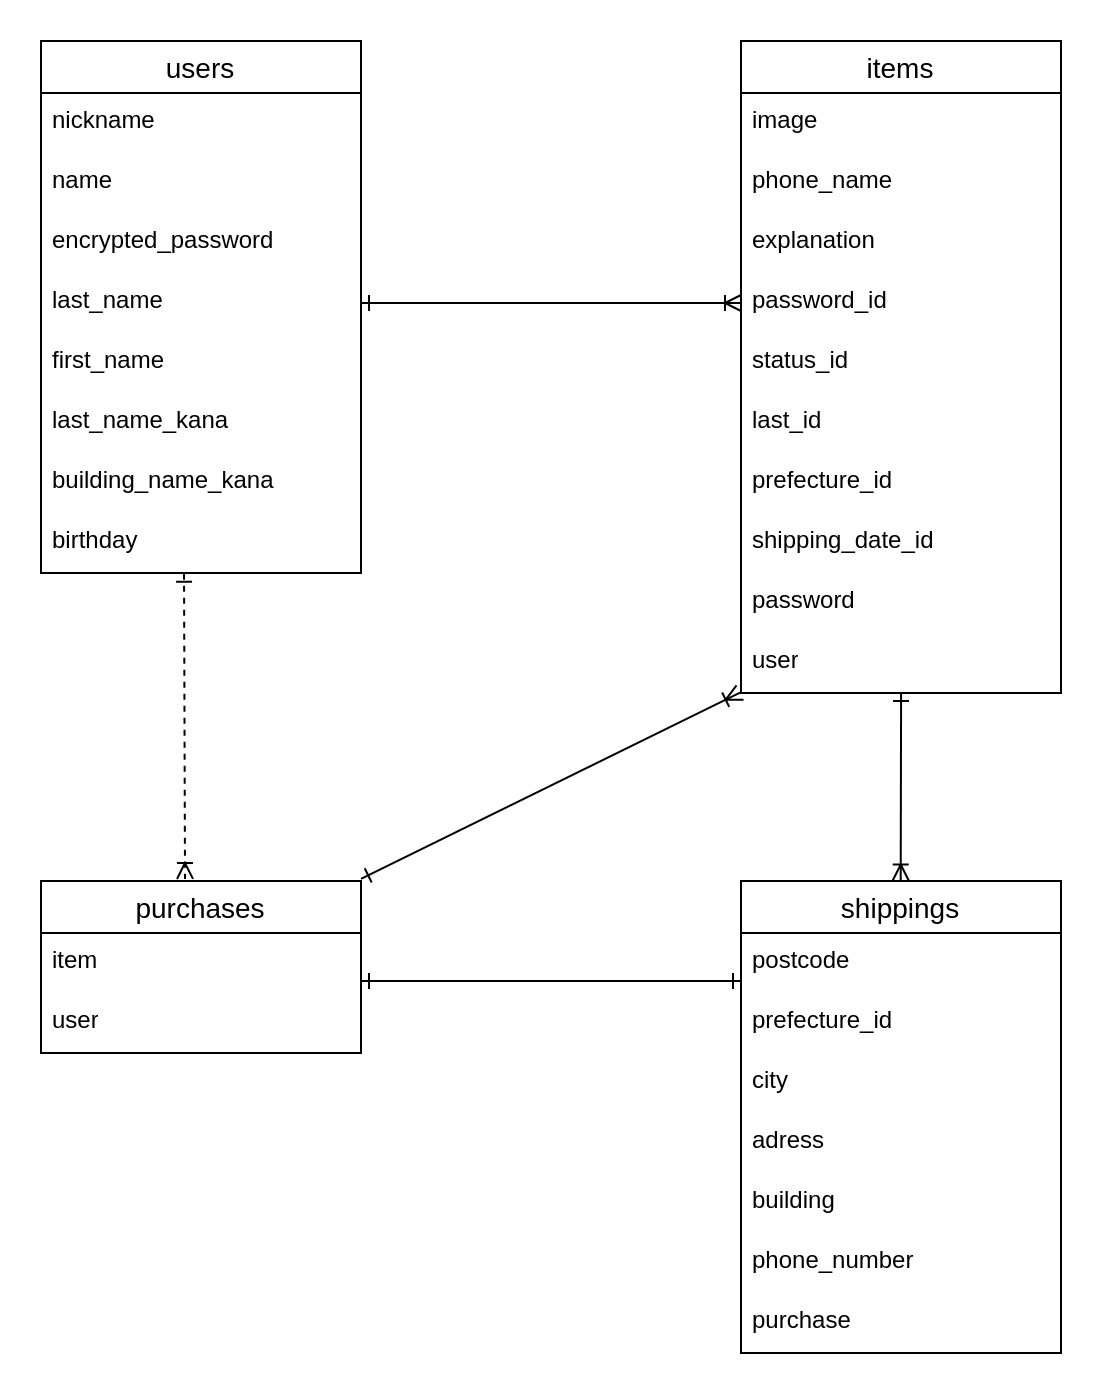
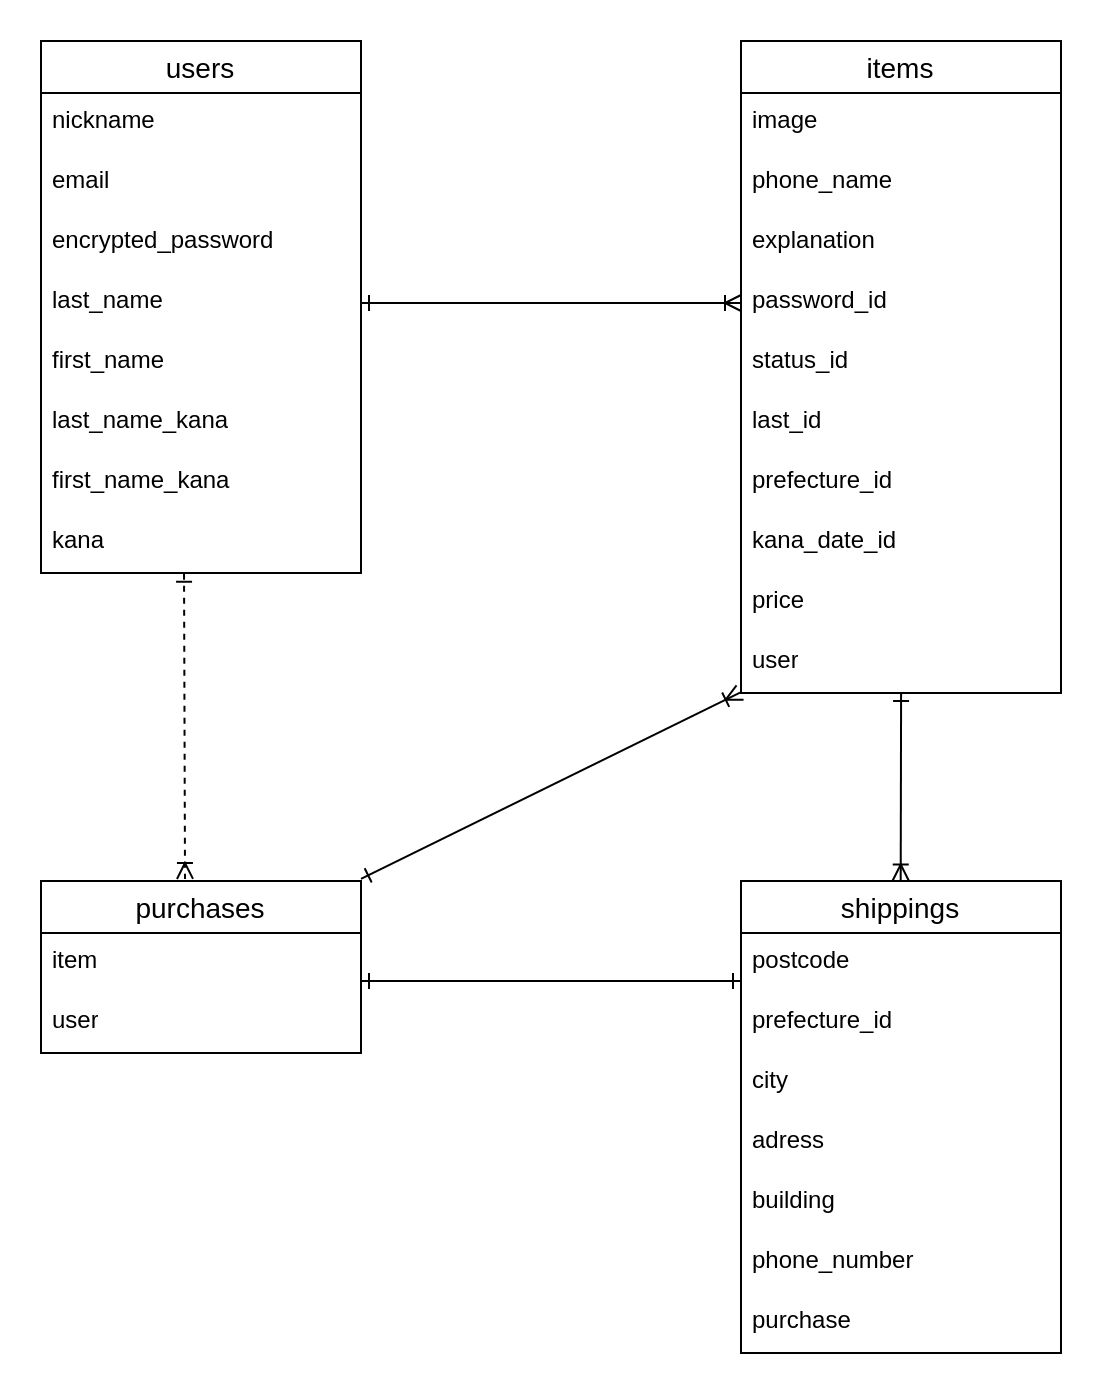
node "name": label "name" -> "email"
node "building_name_kana": label "building_name_kana" -> "first_name_kana"
node "birthday": label "birthday" -> "kana"
node "shipping_date_id": label "shipping_date_id" -> "kana_date_id"
node "password": label "password" -> "price"
